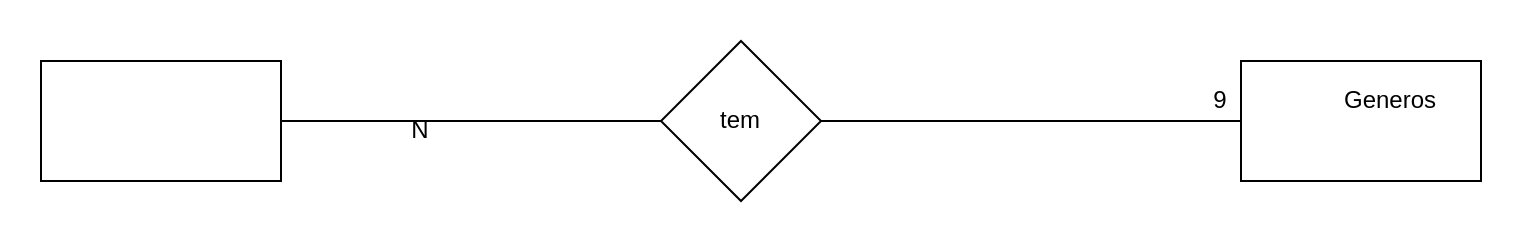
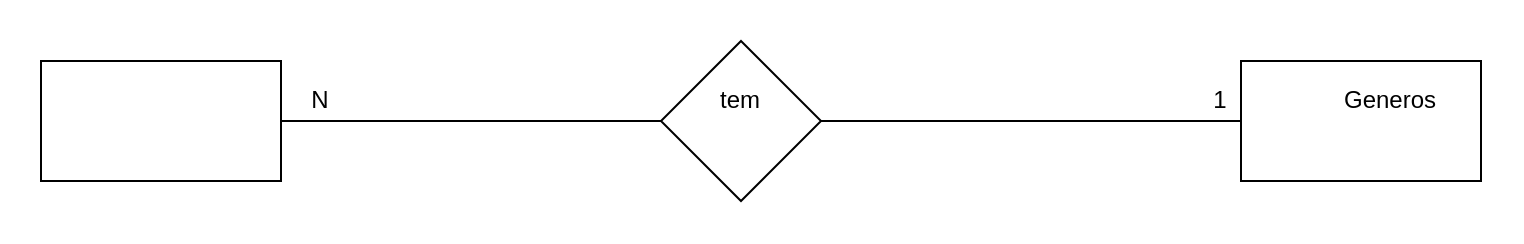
node "9": label "9" -> "1"
node "tem": moved (741, 121) -> (741, 101)
node "N": moved (421, 131) -> (321, 101)
